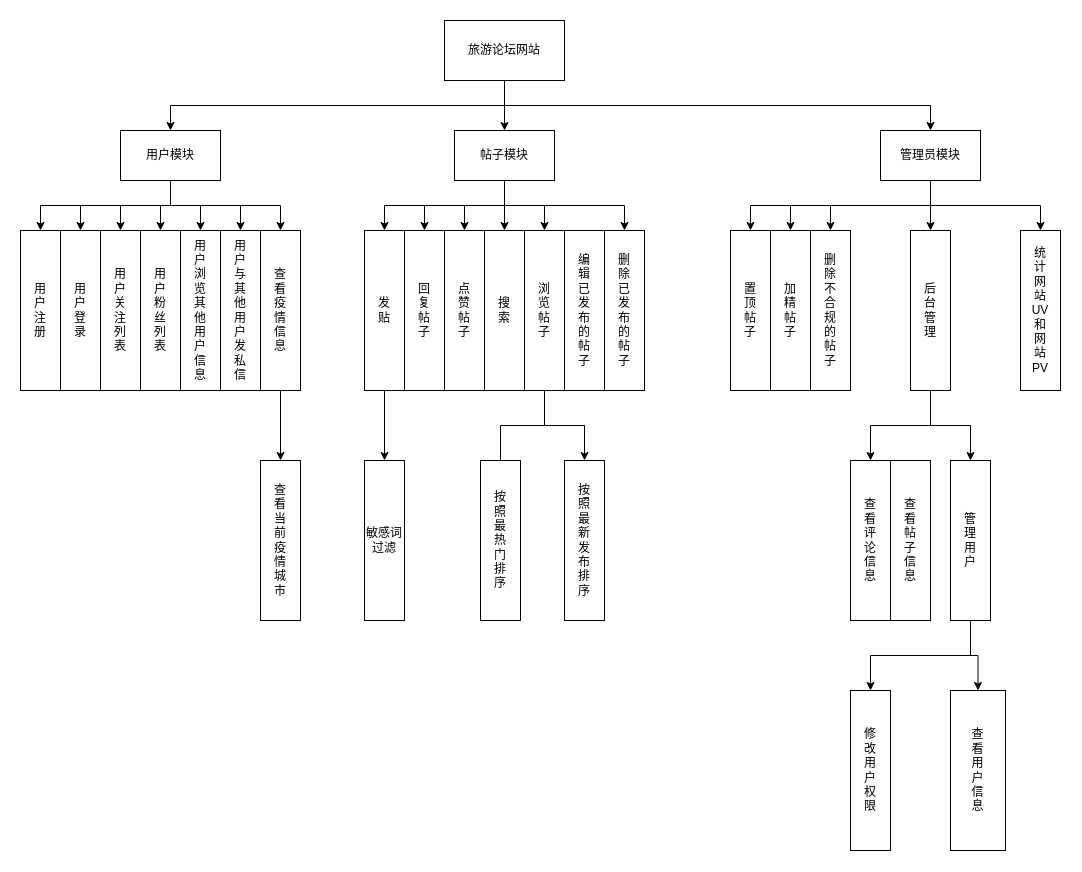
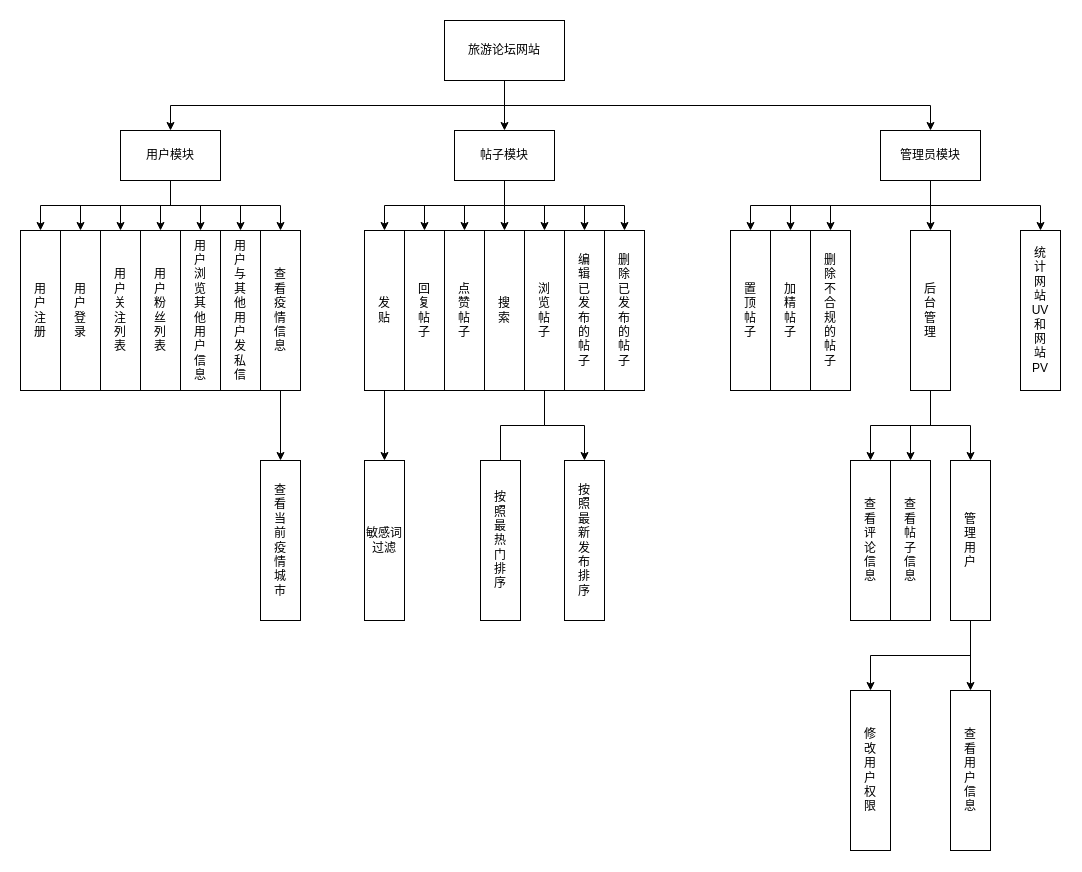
edge "帖子模块" -> "编 辑 已 发 布 的 帖 子": added
edge "后 台 管 理" -> "查 看 帖 子 信 息": added
node "查 看 用 户 信 息": size 55x160 -> 40x160
